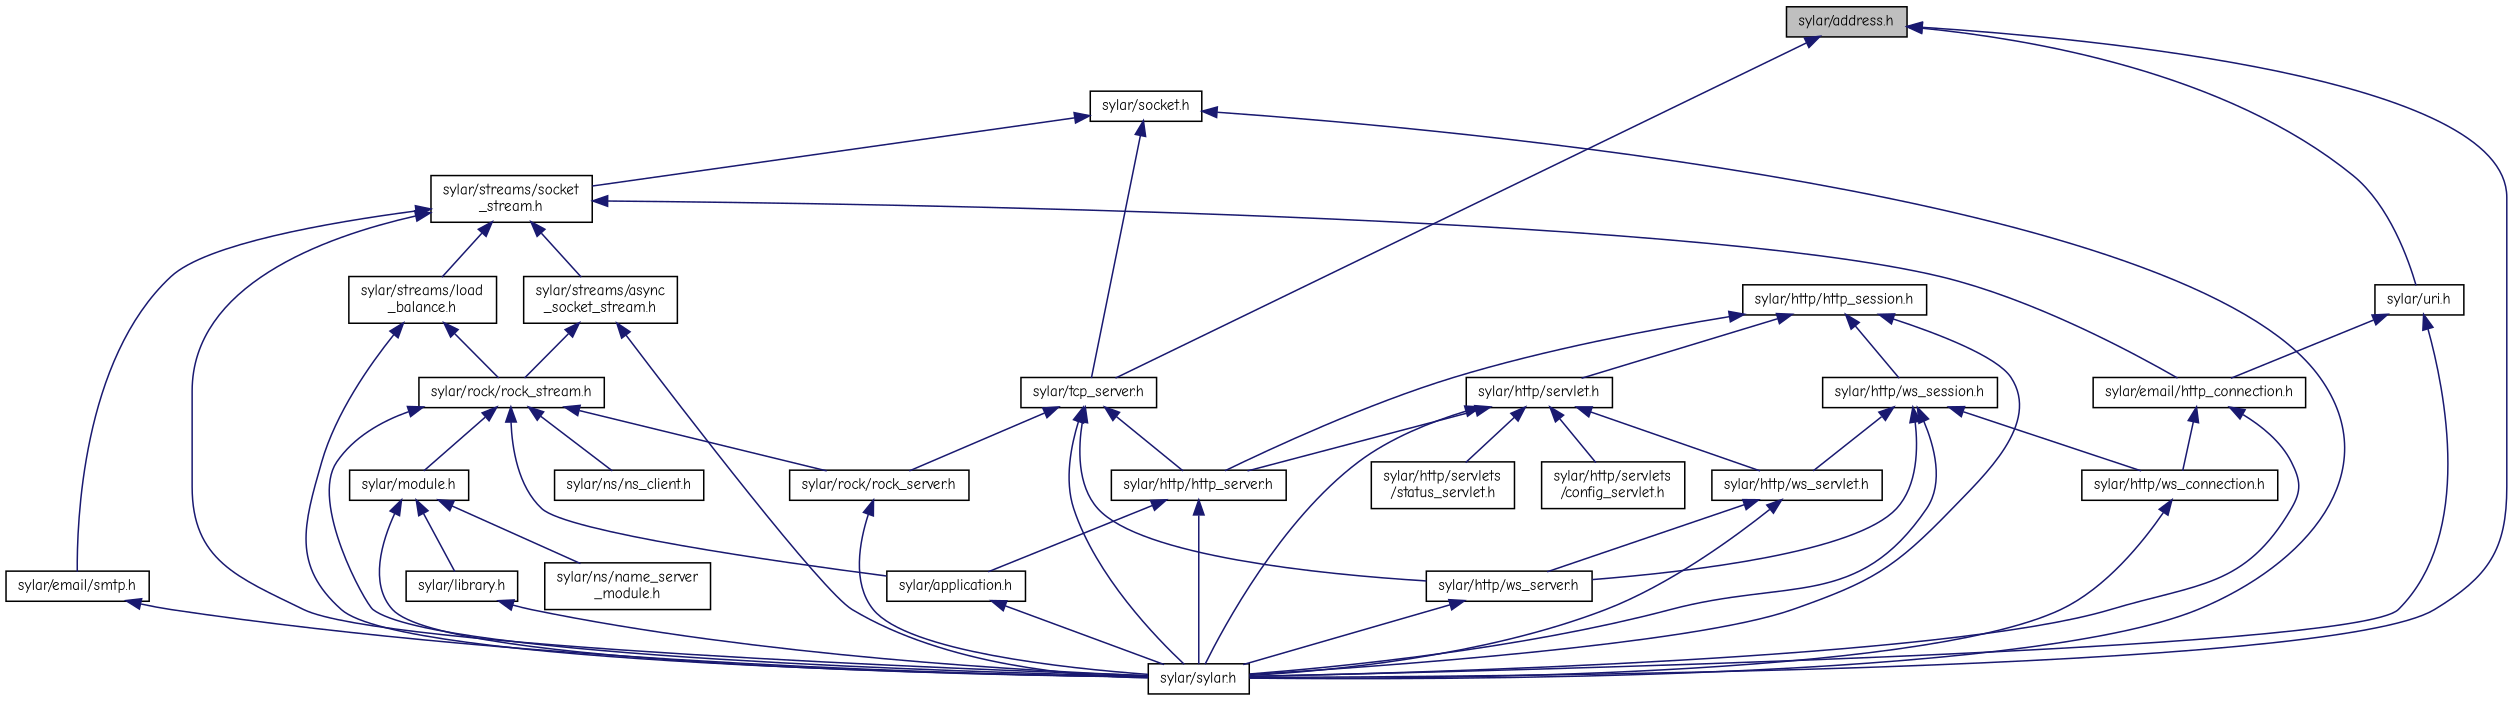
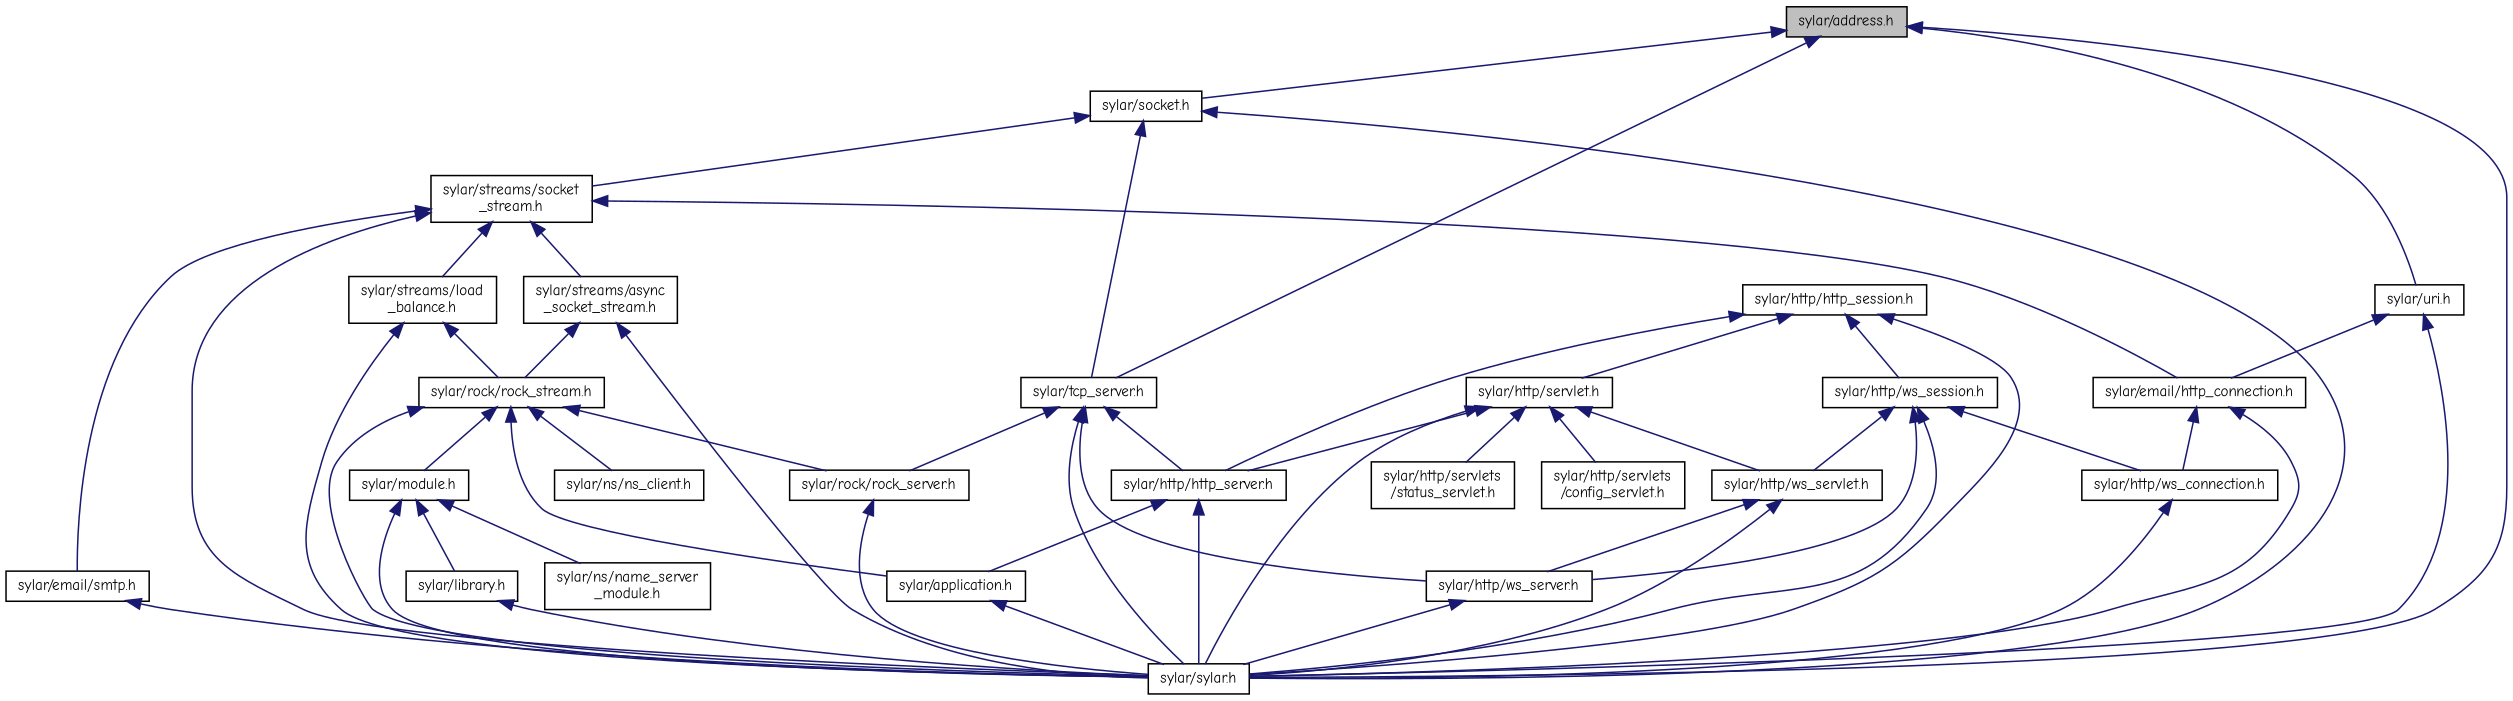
edge "sylar/socket.h" -> "sylar/address.h": added
